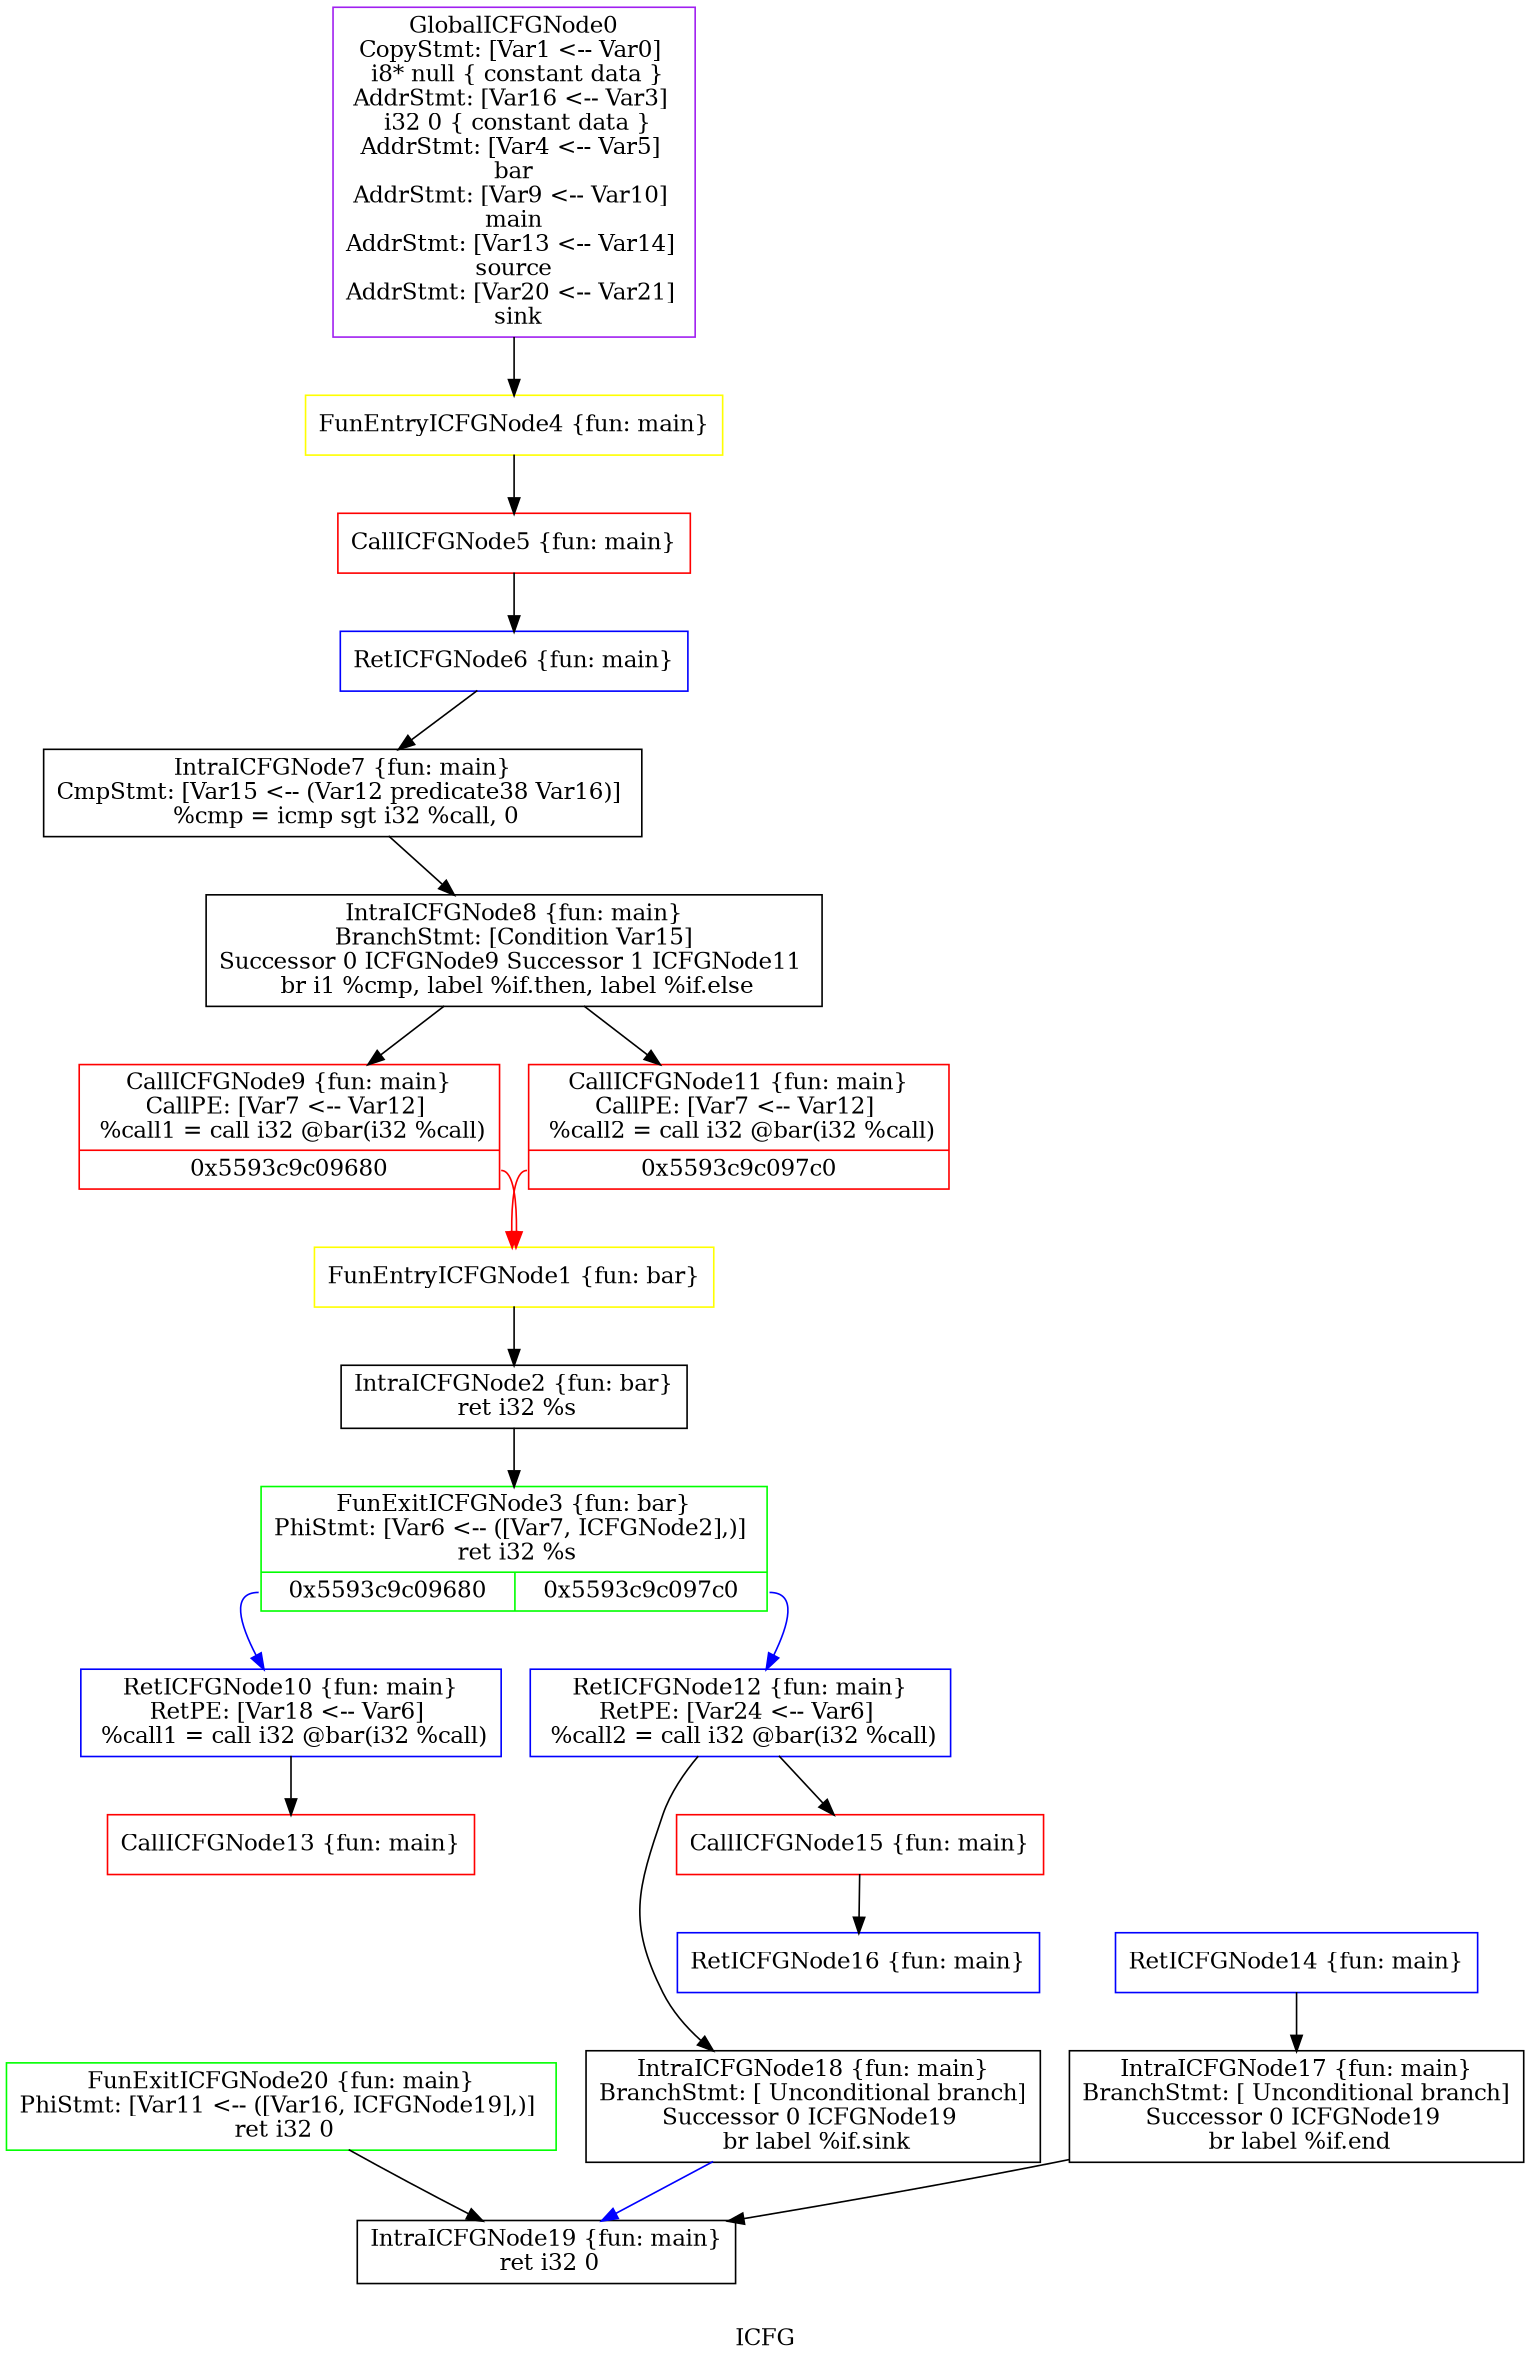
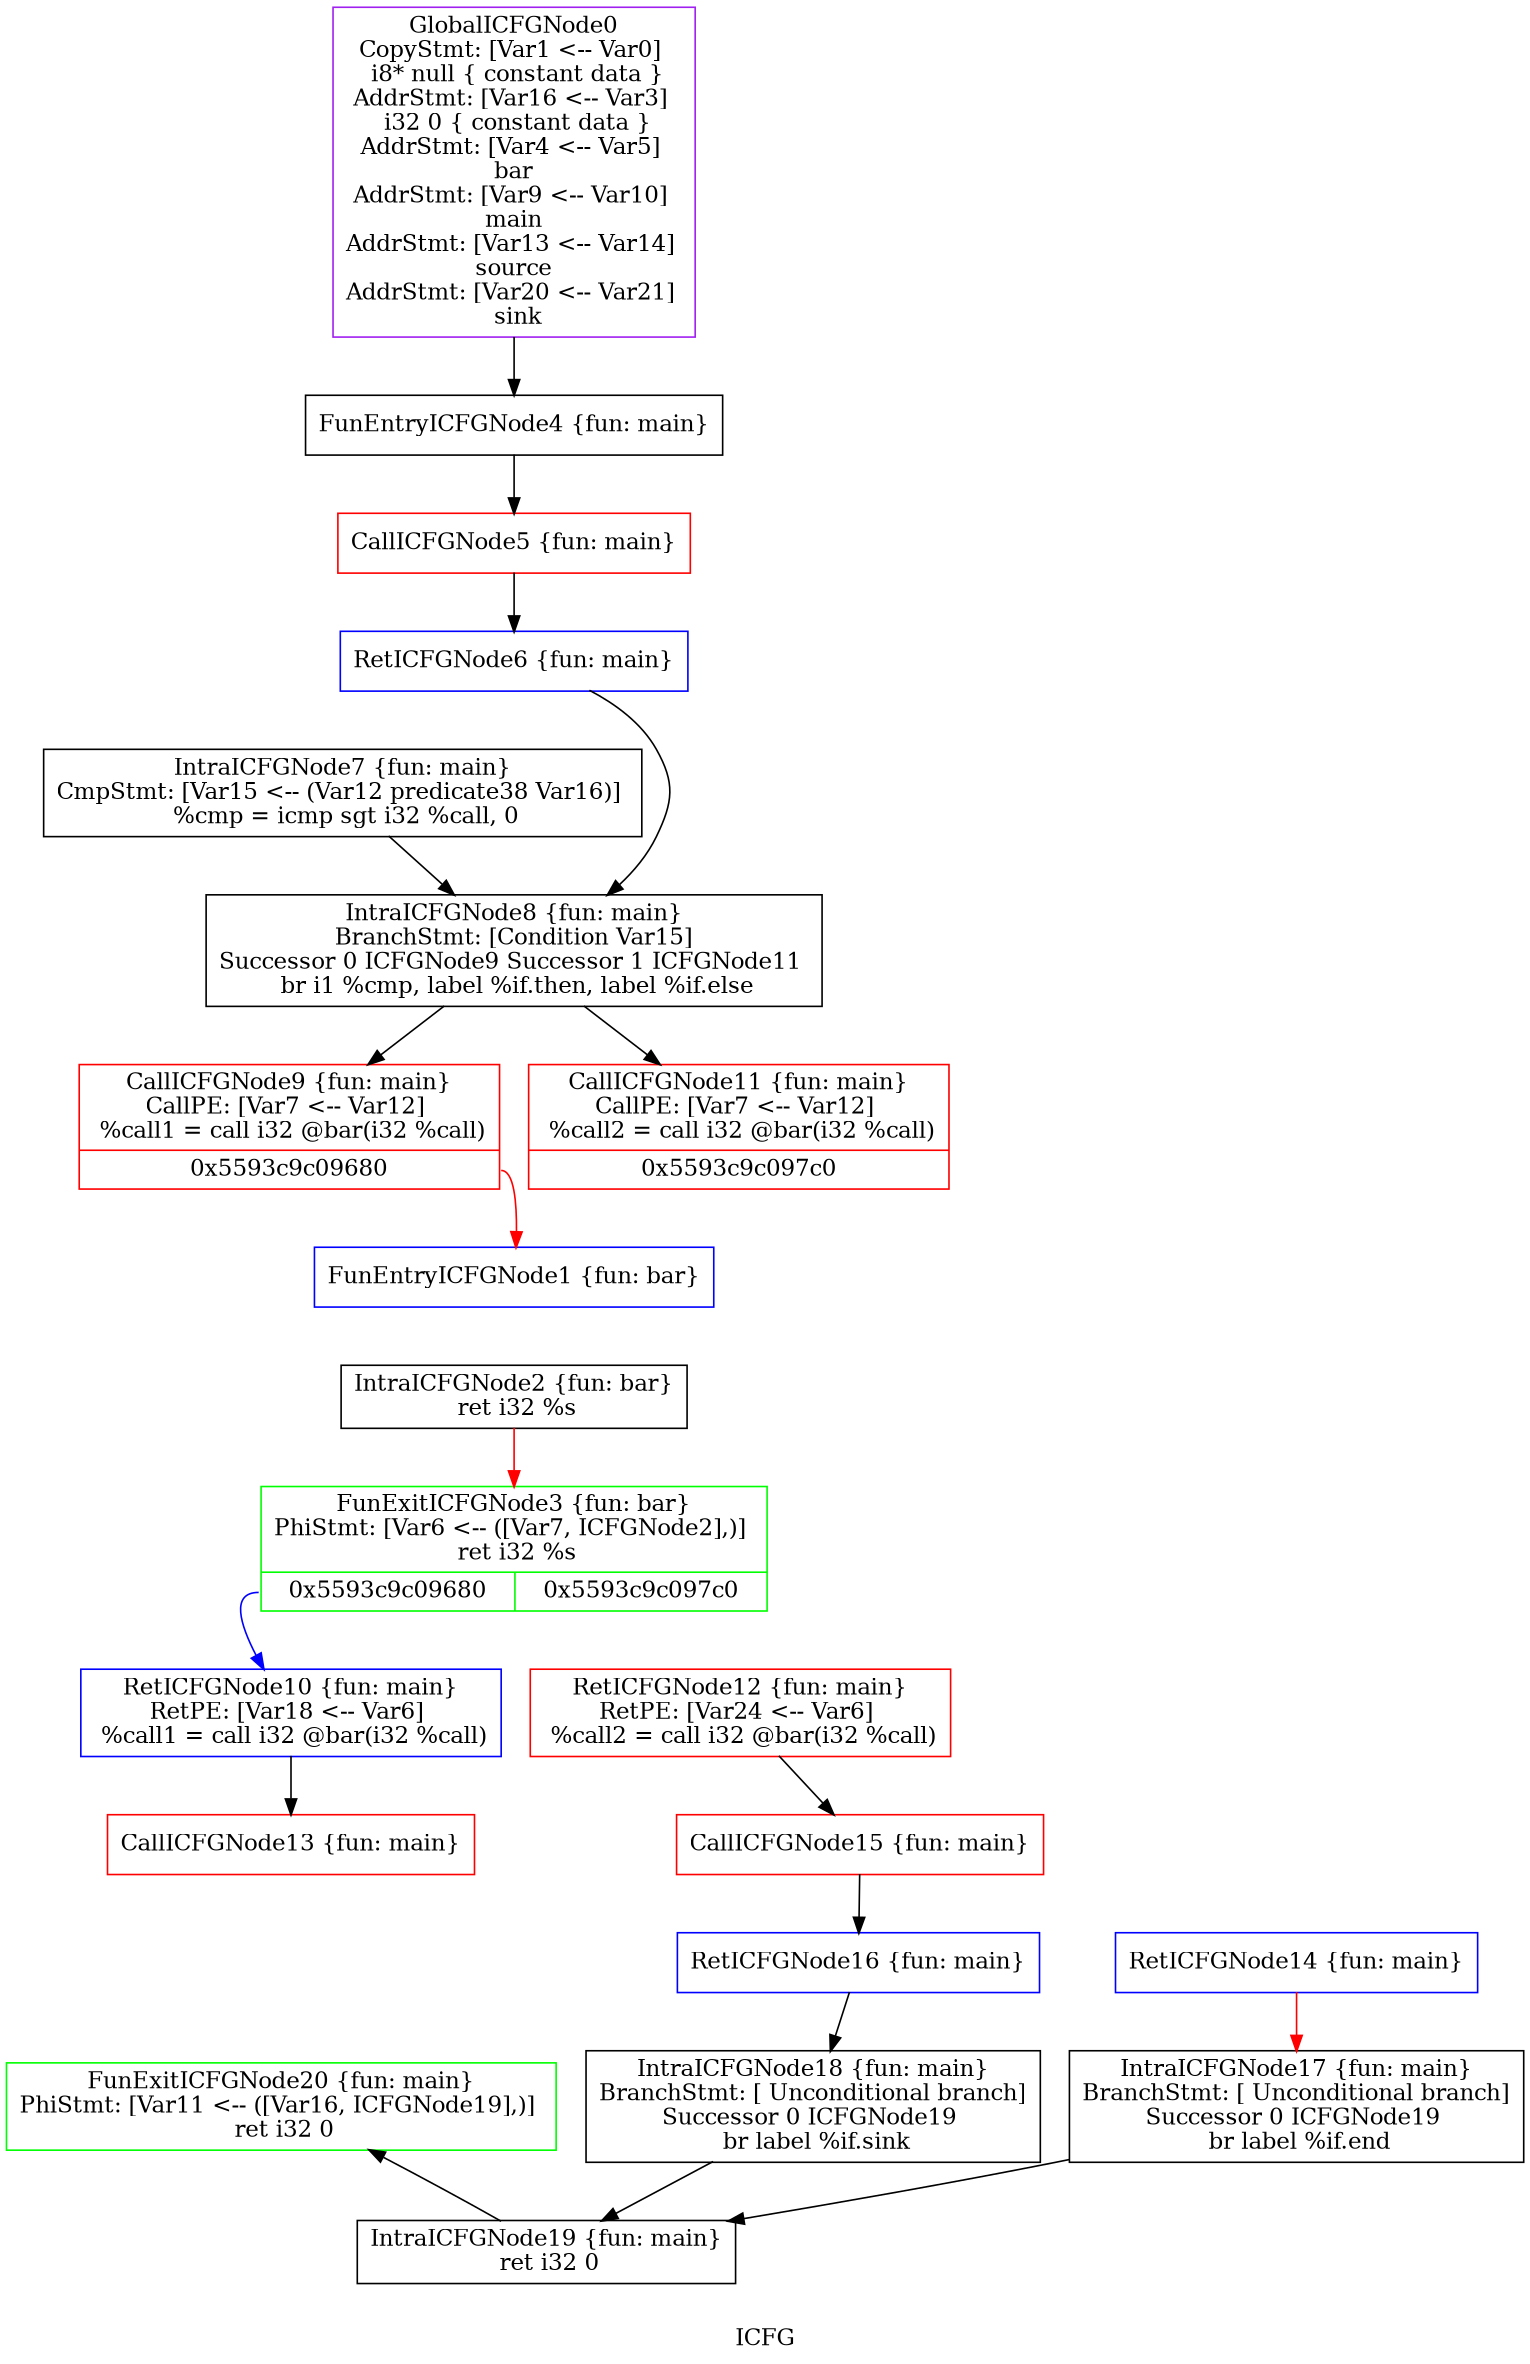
node "FunEntryICFGNode4 {fun: main}": color yellow -> black
edge "RetICFGNode6 {fun: main}" -> "IntraICFGNode7 {fun: main}": now "RetICFGNode6 {fun: main}" -> "IntraICFGNode8 {fun: main}"
edge "CallICFGNode11 {fun: main}" -> "FunEntryICFGNode1 {fun: bar}": removed
node "FunEntryICFGNode1 {fun: bar}": color yellow -> blue
edge "FunEntryICFGNode1 {fun: bar}" -> "IntraICFGNode2 {fun: bar}": removed
edge "IntraICFGNode2 {fun: bar}" -> "FunExitICFGNode3 {fun: bar}": color black -> red
edge "FunExitICFGNode3 {fun: bar}" -> "RetICFGNode12 {fun: main}": removed
node "RetICFGNode12 {fun: main}": color blue -> red
edge "RetICFGNode12 {fun: main}" -> "IntraICFGNode18 {fun: main}": now "RetICFGNode16 {fun: main}" -> "IntraICFGNode18 {fun: main}"
edge "RetICFGNode14 {fun: main}" -> "IntraICFGNode17 {fun: main}": color black -> red
edge "FunExitICFGNode20 {fun: main}" -> "IntraICFGNode19 {fun: main}": reversed
edge "IntraICFGNode18 {fun: main}" -> "IntraICFGNode19 {fun: main}": color blue -> black
